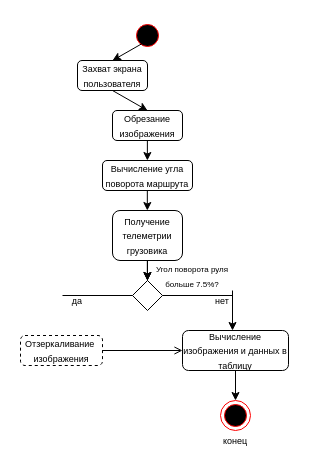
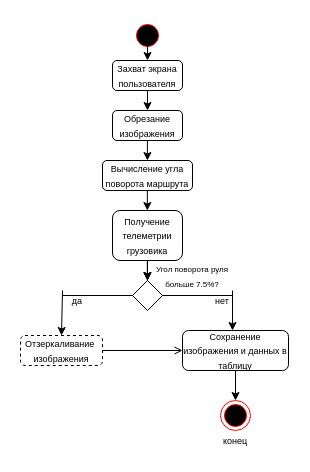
node "Захват экрана пользователя": moved (113, 76) -> (148, 76)
edge "да" -> "Отзеркаливание изображения": added
node "Вычисление изображения и данных в таблицу": label "Вычисление изображения и данных в таблицу" -> "Сохранение изображения и данных в таблицу"
